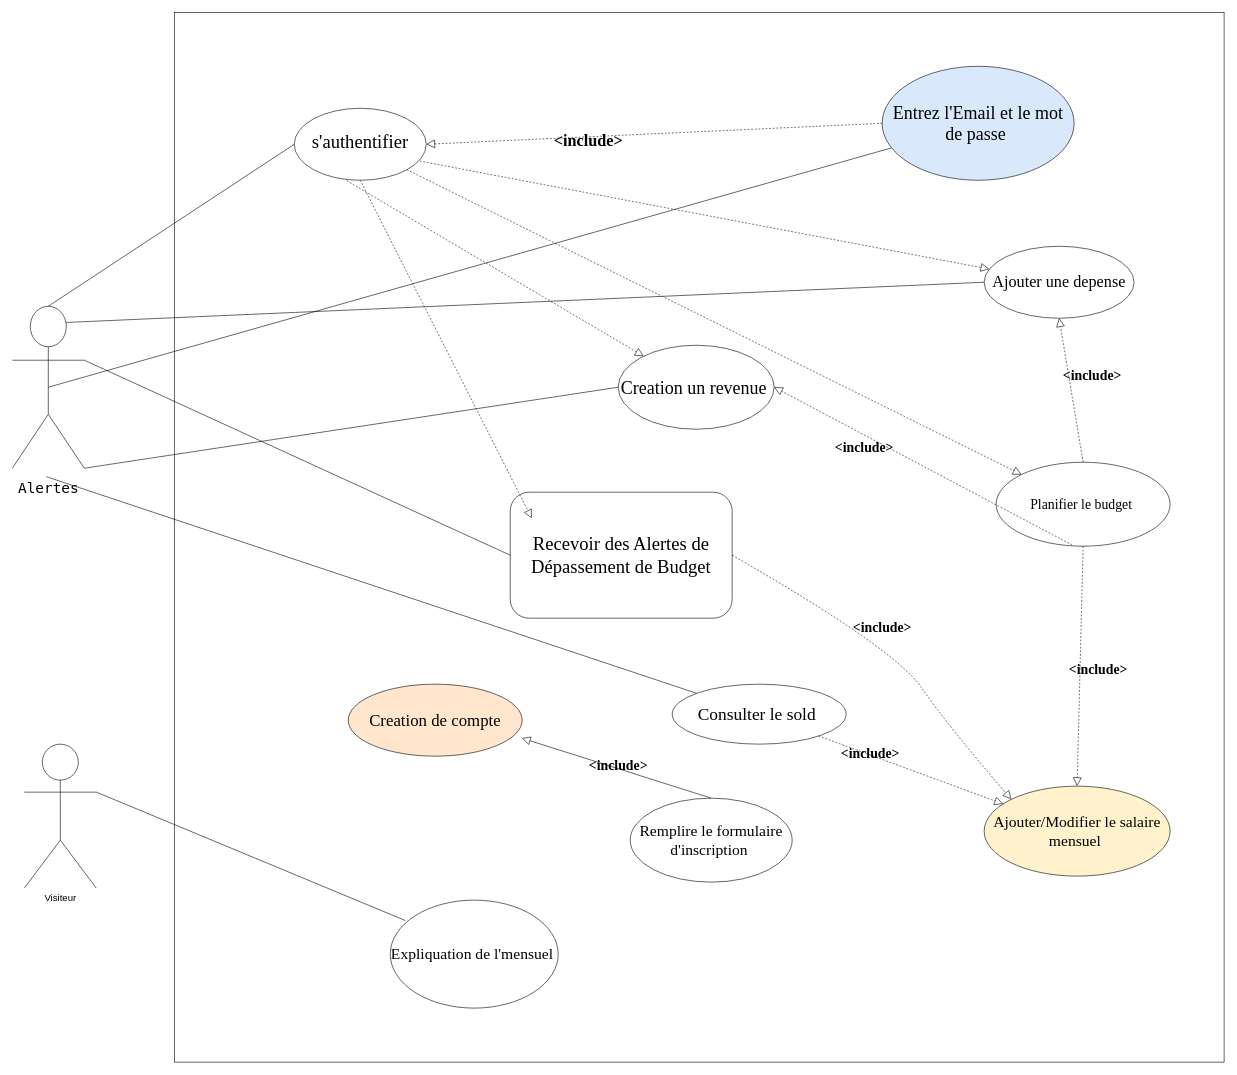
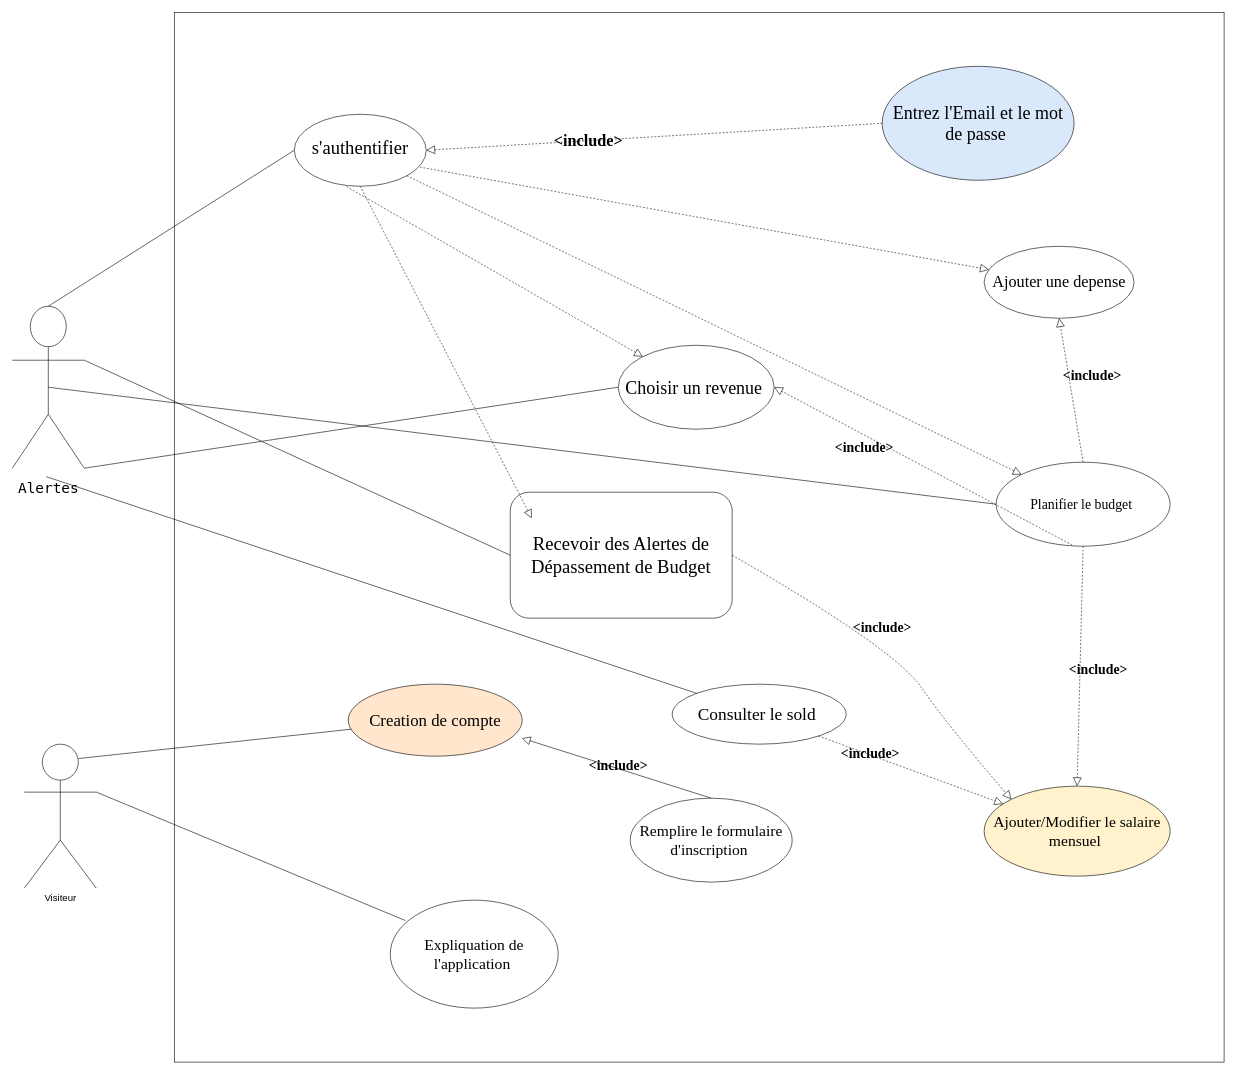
node "s'authentifier": moved (360, 144) -> (360, 150)
edge "Entrez l'Email et le mot de passe" -- "Alertes": now "Planifier le budget" -- "Alertes"
edge "Ajouter une depense" -- "Alertes": removed
node "Creation un revenue": label "Creation un revenue" -> "Choisir un revenue"
edge "Creation de compte" -- "Visiteur": added
node "Expliquation de l'mensuel": label "Expliquation de l'mensuel" -> "Expliquation de l'application"
